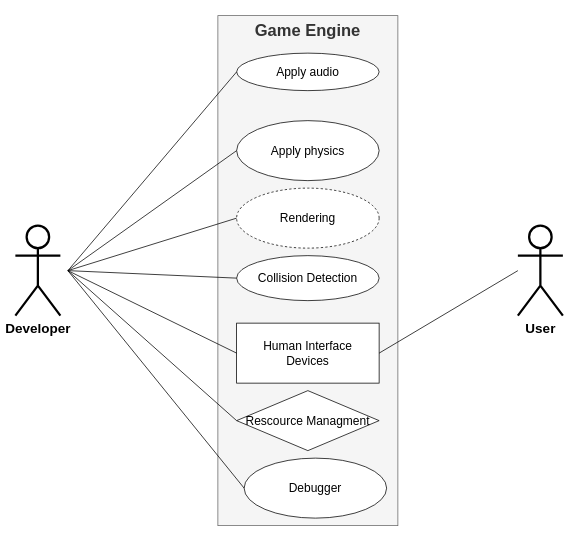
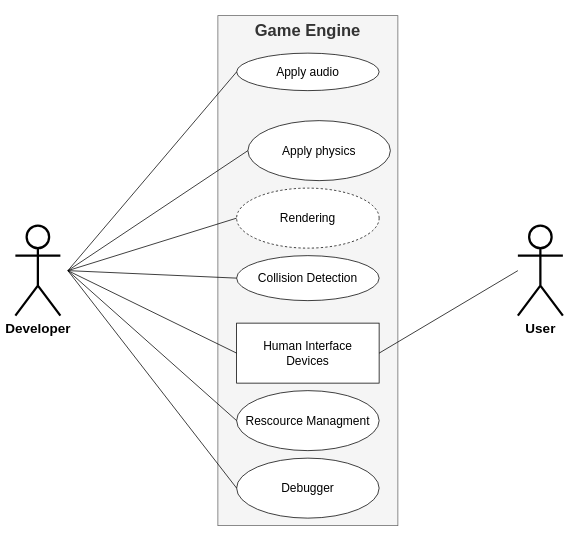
node "Apply physics": moved (308, 150) -> (319, 150)
node "Rescource Managment": shape diamond -> ellipse
node "Debugger": moved (315, 488) -> (308, 488)
